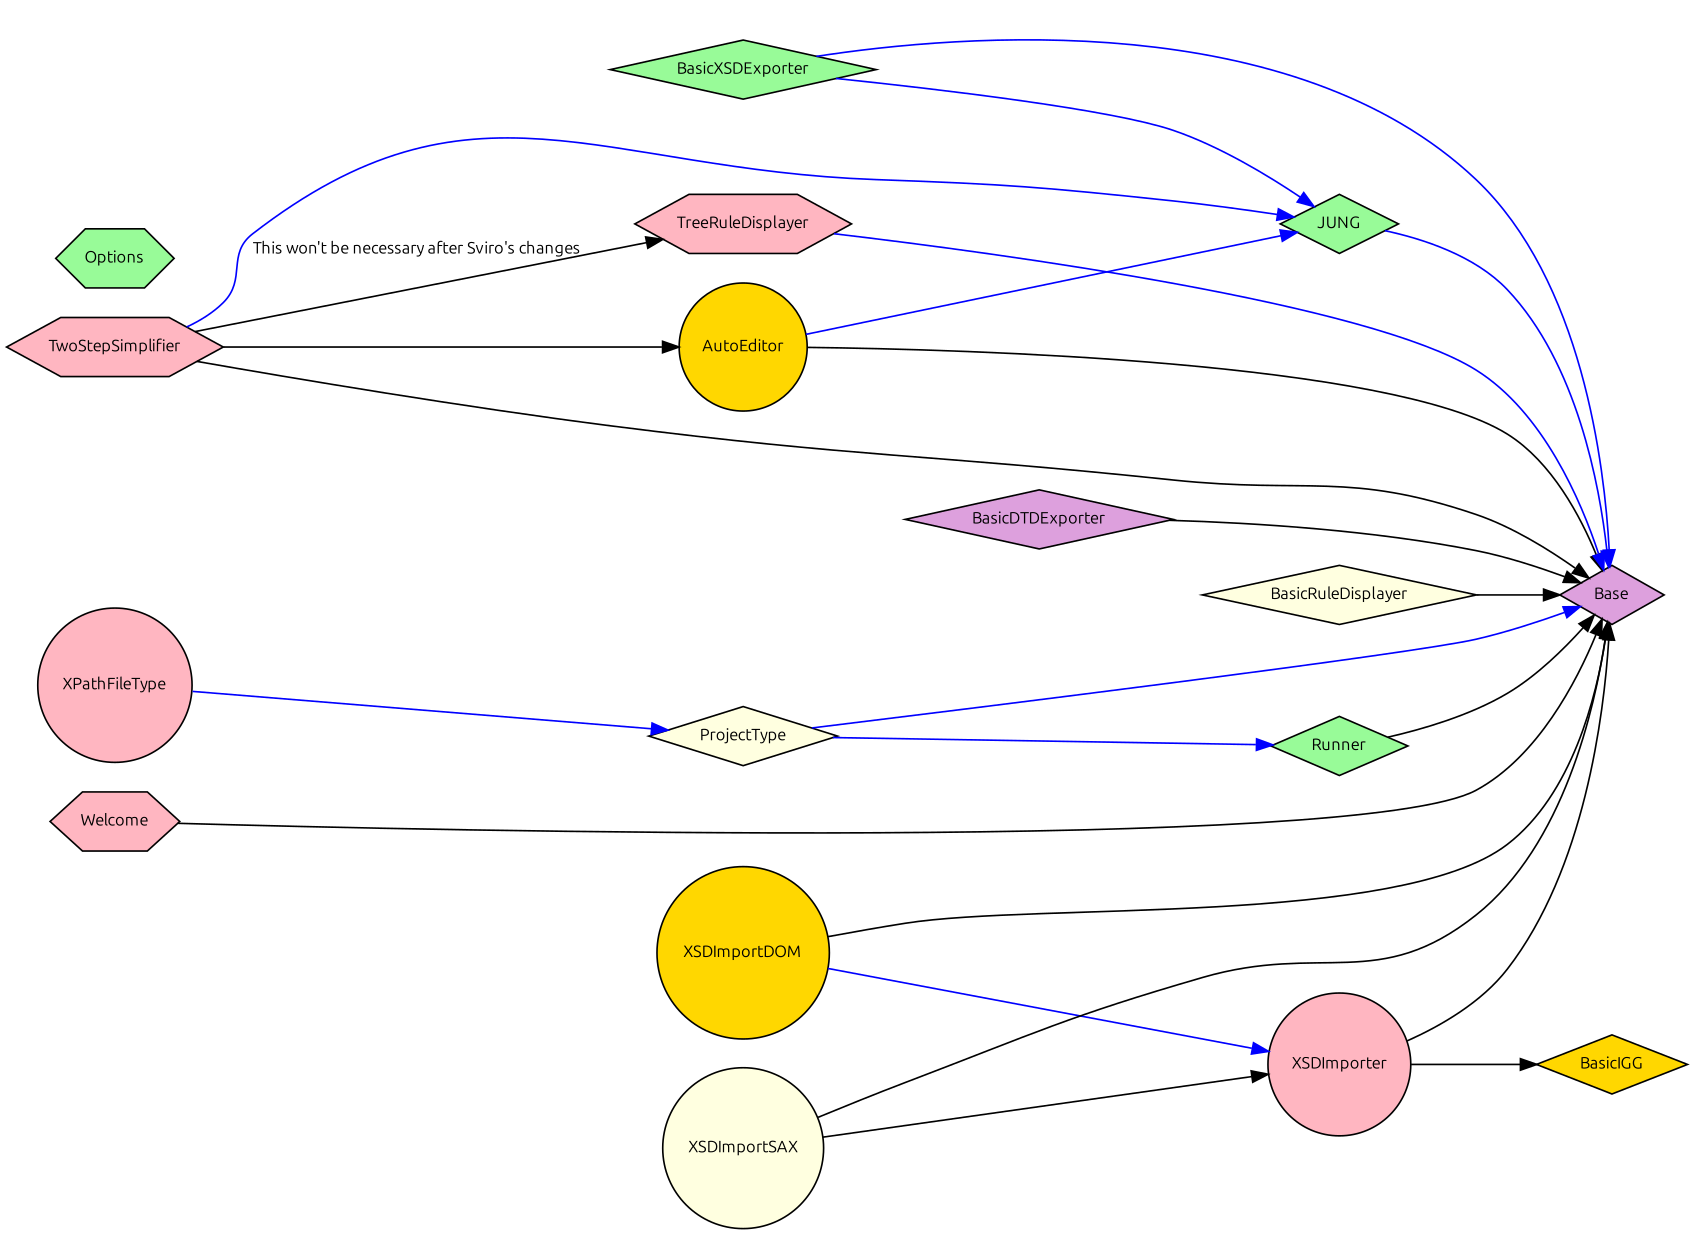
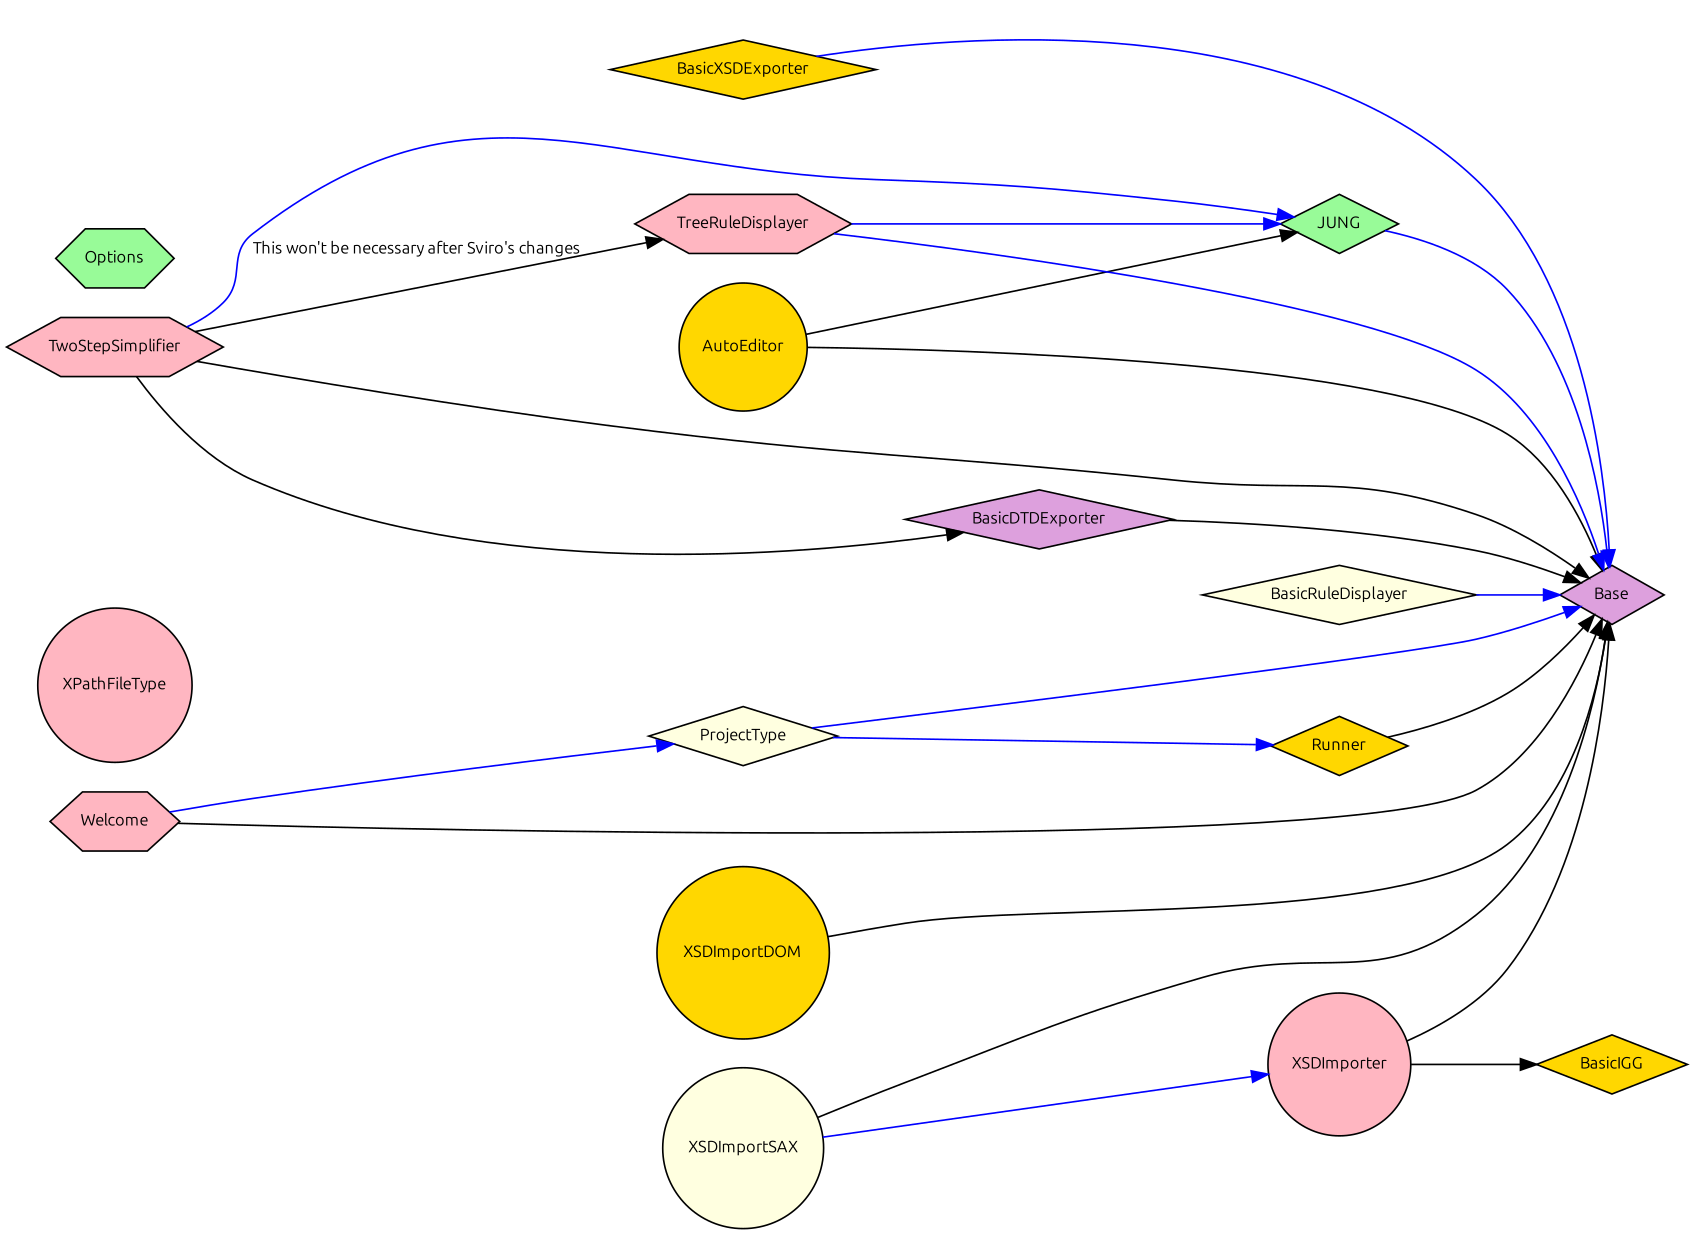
node "BasicXSDExporter": fillcolor palegreen -> gold
edge "BasicXSDExporter" -> "JUNG": now "TreeRuleDisplayer" -> "JUNG"
edge "AutoEditor" -> "JUNG": color blue -> black
edge "TwoStepSimplifier" -> "AutoEditor": now "TwoStepSimplifier" -> "BasicDTDExporter"
edge "BasicRuleDisplayer" -> "Base": color black -> blue
edge "XPathFileType" -> "ProjectType": now "Welcome" -> "ProjectType"
node "Runner": fillcolor palegreen -> gold
edge "XSDImportDOM" -> "XSDImporter": removed
edge "XSDImportSAX" -> "XSDImporter": color black -> blue
